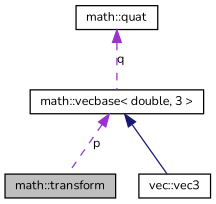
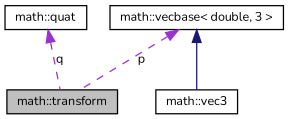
edge "math::vecbase< double, 3 >" -> "math::quat": now "math::transform" -> "math::quat"
node "vec::vec3": label "vec::vec3" -> "math::vec3"
